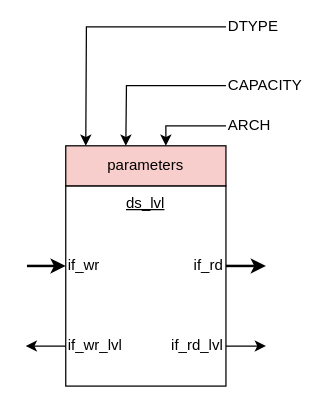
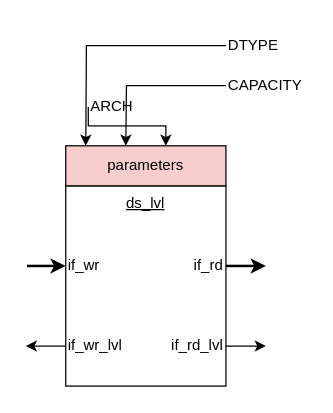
node "DTYPE": moved (266, 27) -> (266, 46)
node "ARCH": moved (266, 126) -> (128, 107)
